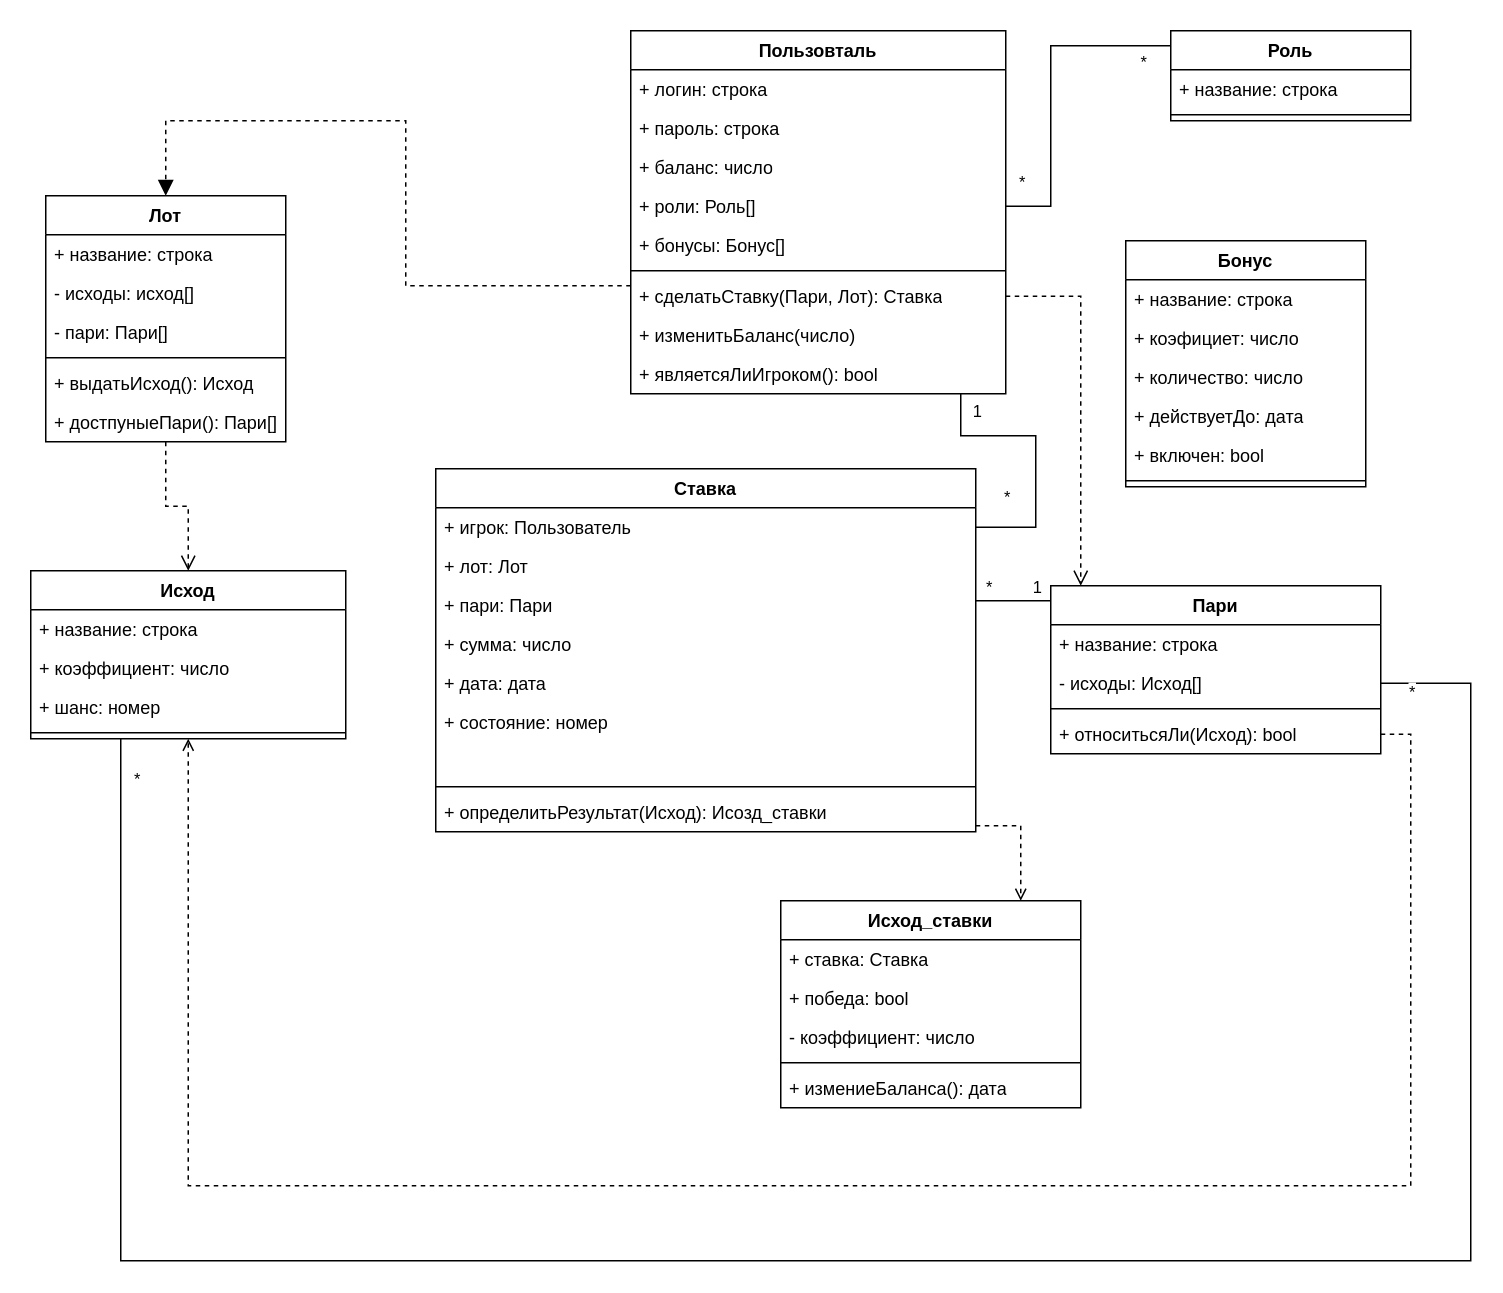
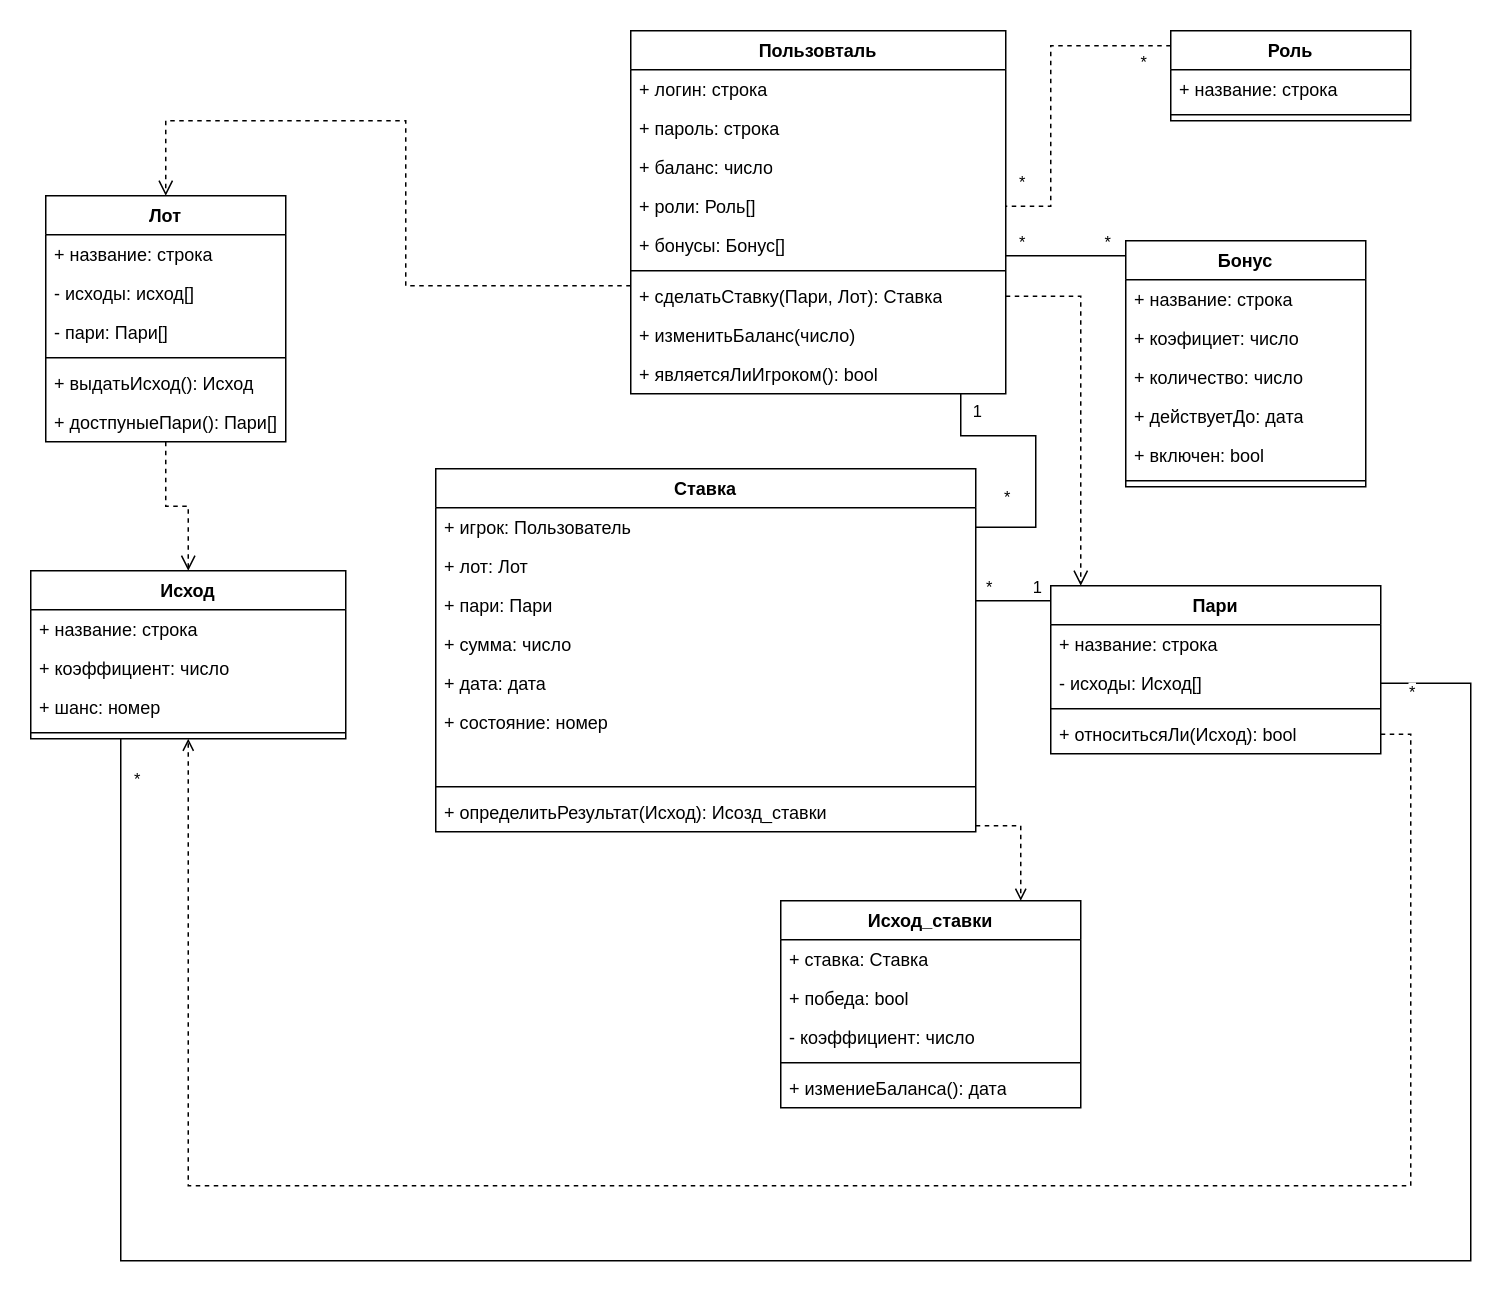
edge "Роль" -- "+ роли: Роль[]": style solid -> dashed
edge "+ сделатьСтавку(Пари, Лот): Ставка" -> "Лот": arrowhead block -> open
edge "+ бонусы: Бонус[]" -- "Бонус": added, labels "*", "*"
